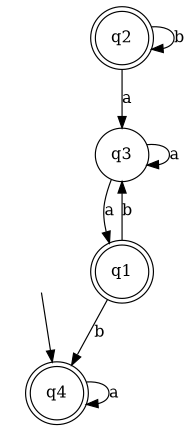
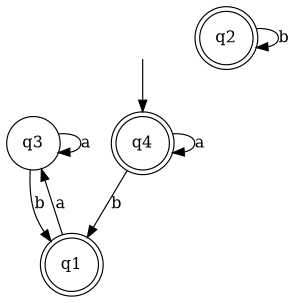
edge "q2" -> "q3": removed, label "a"
edge "q3" -> "q1": label "a" -> "b"
edge "q1" -> "q3": label "b" -> "a"
edge "q1" -> "q4": reversed
